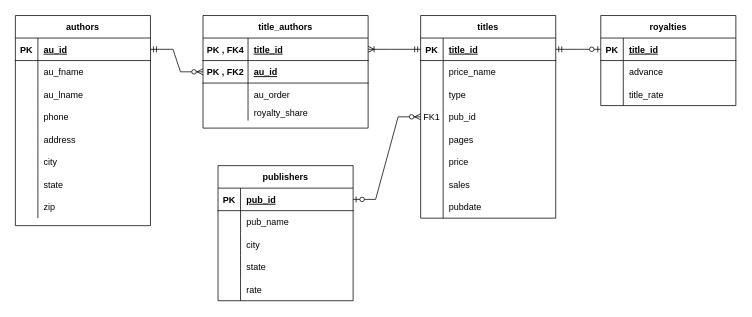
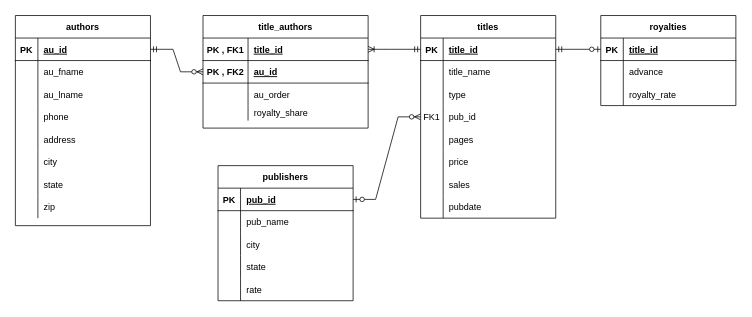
node "PK , FK4": label "PK , FK4" -> "PK , FK1"
node "price_name": label "price_name" -> "title_name"
node "title_rate": label "title_rate" -> "royalty_rate"
